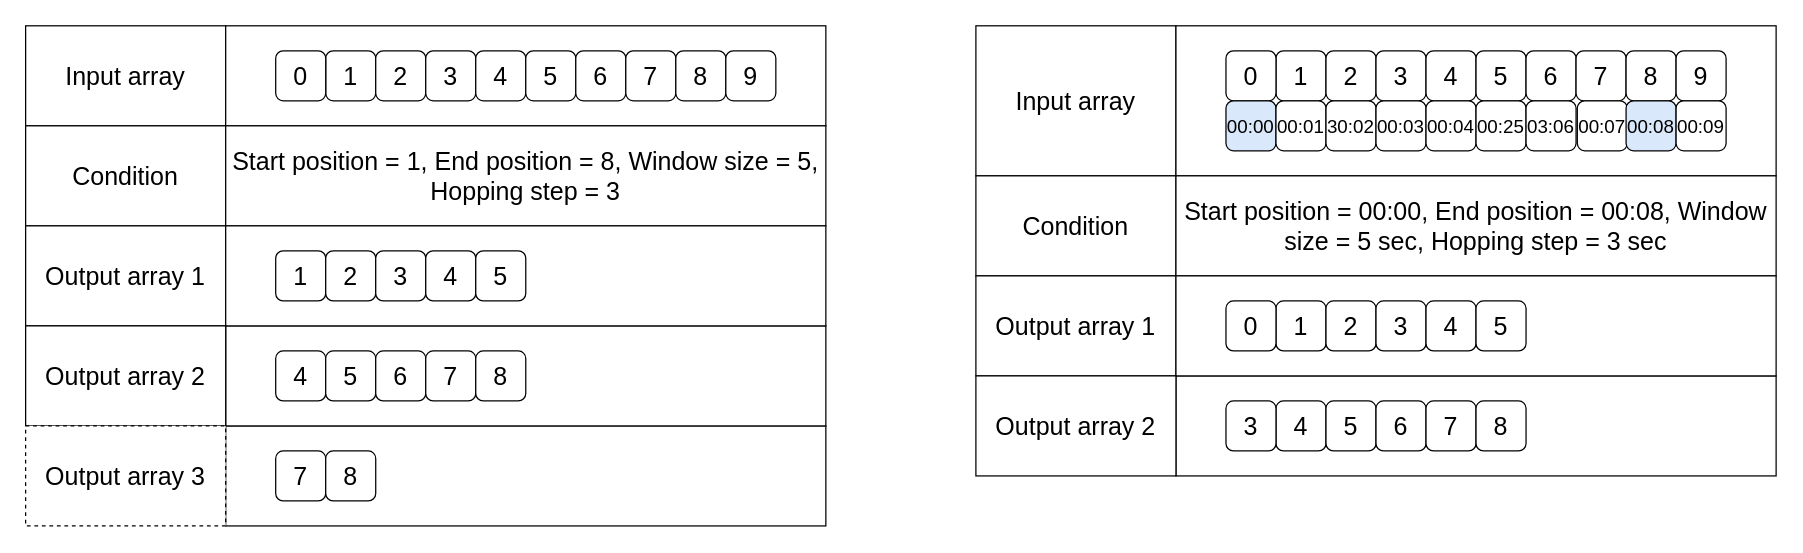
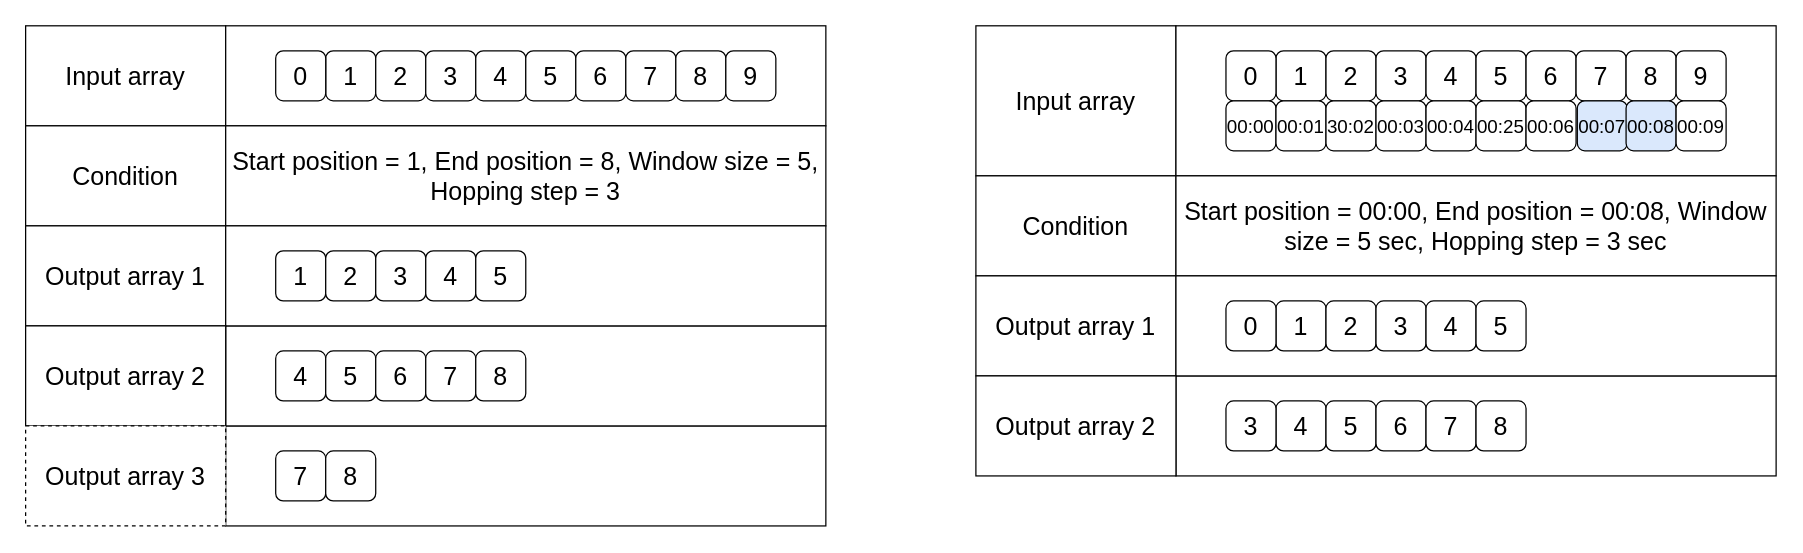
node "00:00": fillcolor #dae8fc -> #ffffff
node "03:06": label "03:06" -> "00:06"
node "00:07": fillcolor #ffffff -> #dae8fc
